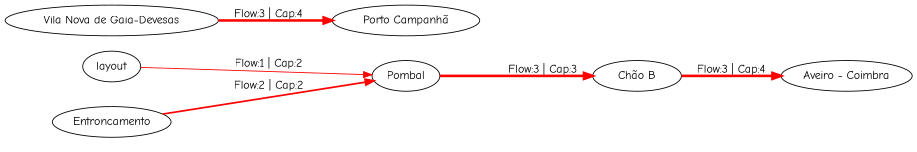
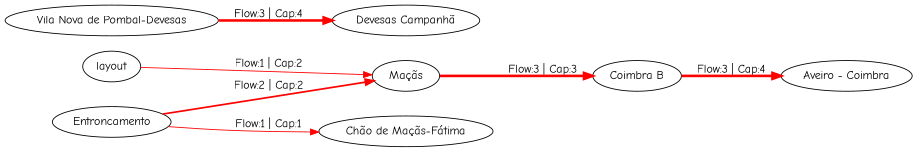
node "Vila Nova de Gaia-Devesas": label "Vila Nova de Gaia-Devesas" -> "Vila Nova de Pombal-Devesas"
node "Porto Campanhã": label "Porto Campanhã" -> "Devesas Campanhã"
node "Pombal": label "Pombal" -> "Maçãs"
node "Chão B": label "Chão B" -> "Coimbra B"
node "Chão de Maçãs-Fátima": added
